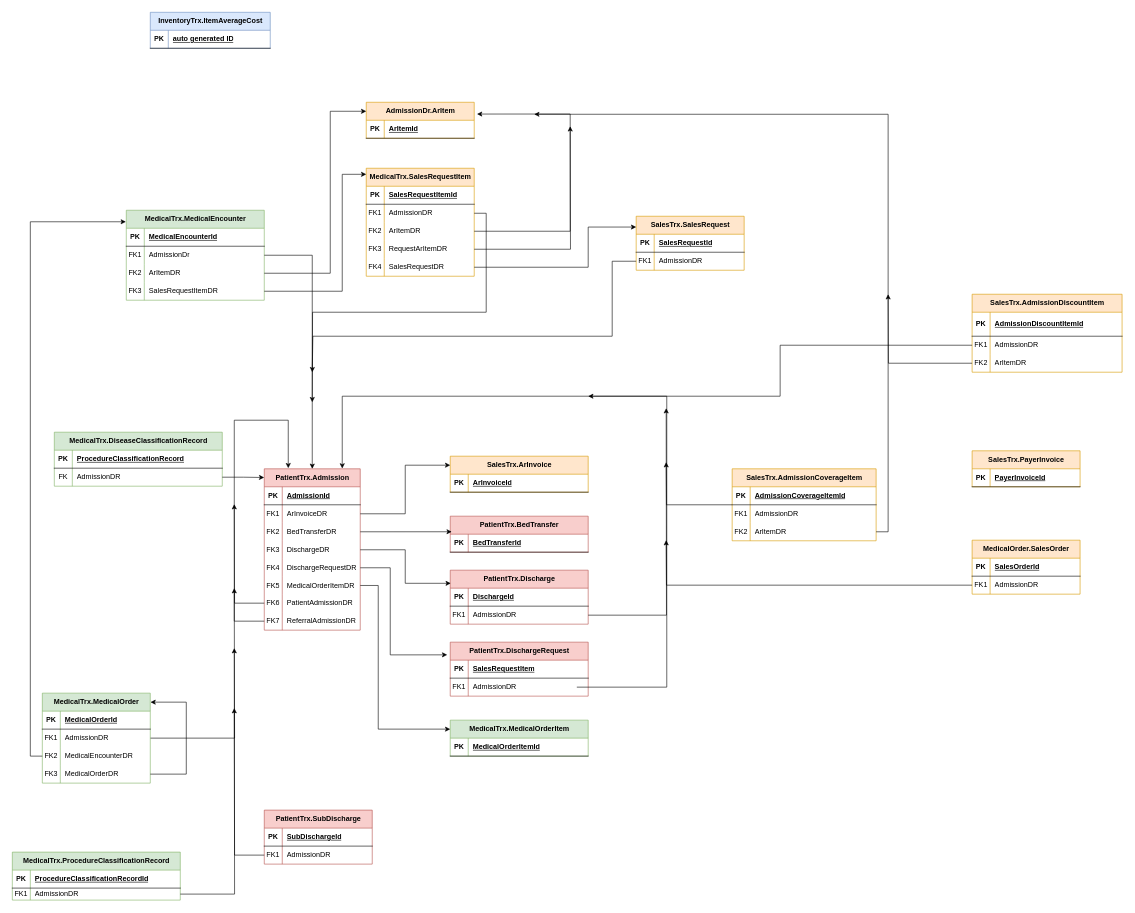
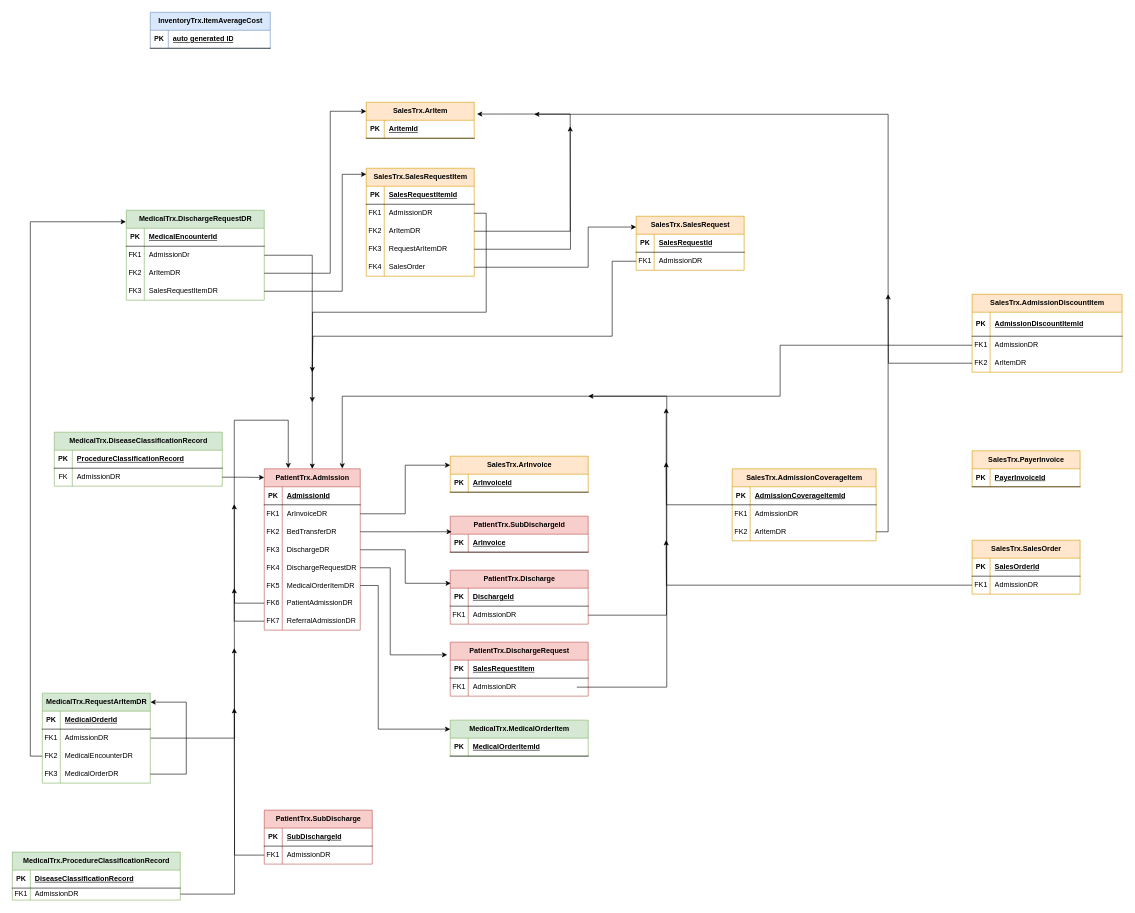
node "AdmissionDr.ArItem": label "AdmissionDr.ArItem" -> "SalesTrx.ArItem"
node "MedicalTrx.SalesRequestItem": label "MedicalTrx.SalesRequestItem" -> "SalesTrx.SalesRequestItem"
node "MedicalTrx.MedicalEncounter": label "MedicalTrx.MedicalEncounter" -> "MedicalTrx.DischargeRequestDR"
node "SalesRequestDR": label "SalesRequestDR" -> "SalesOrder"
node "PatientTrx.BedTransfer": label "PatientTrx.BedTransfer" -> "PatientTrx.SubDischargeId"
node "BedTransferId": label "BedTransferId" -> "ArInvoice"
node "MedicalOrder.SalesOrder": label "MedicalOrder.SalesOrder" -> "SalesTrx.SalesOrder"
node "MedicalTrx.MedicalOrder": label "MedicalTrx.MedicalOrder" -> "MedicalTrx.RequestArItemDR"
node "ProcedureClassificationRecordId": label "ProcedureClassificationRecordId" -> "DiseaseClassificationRecord"
